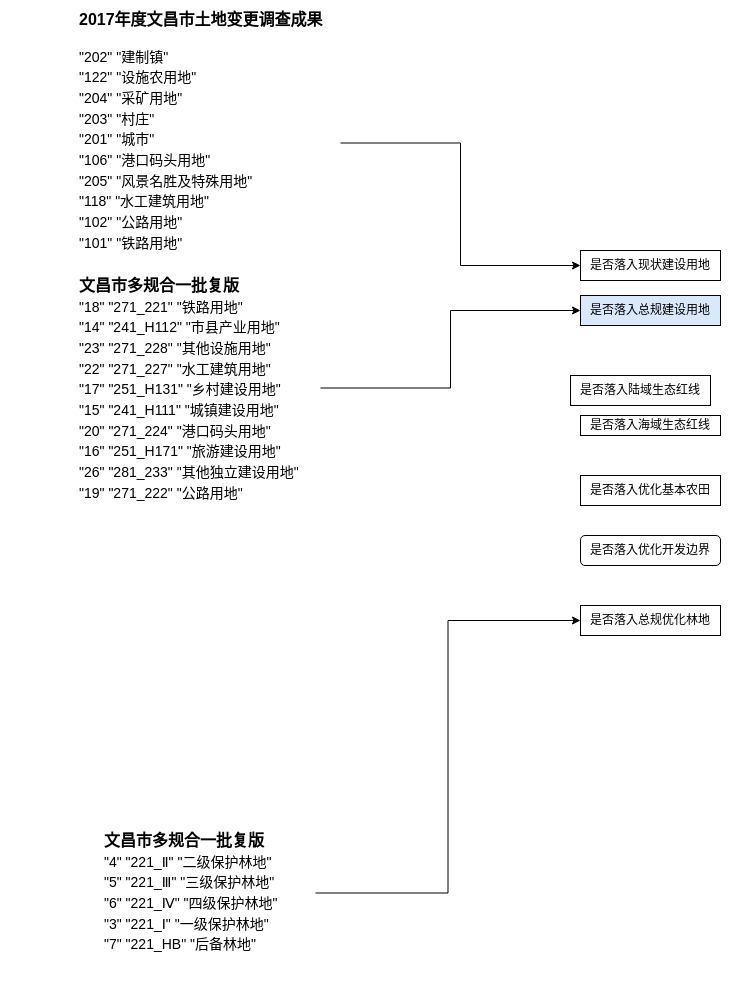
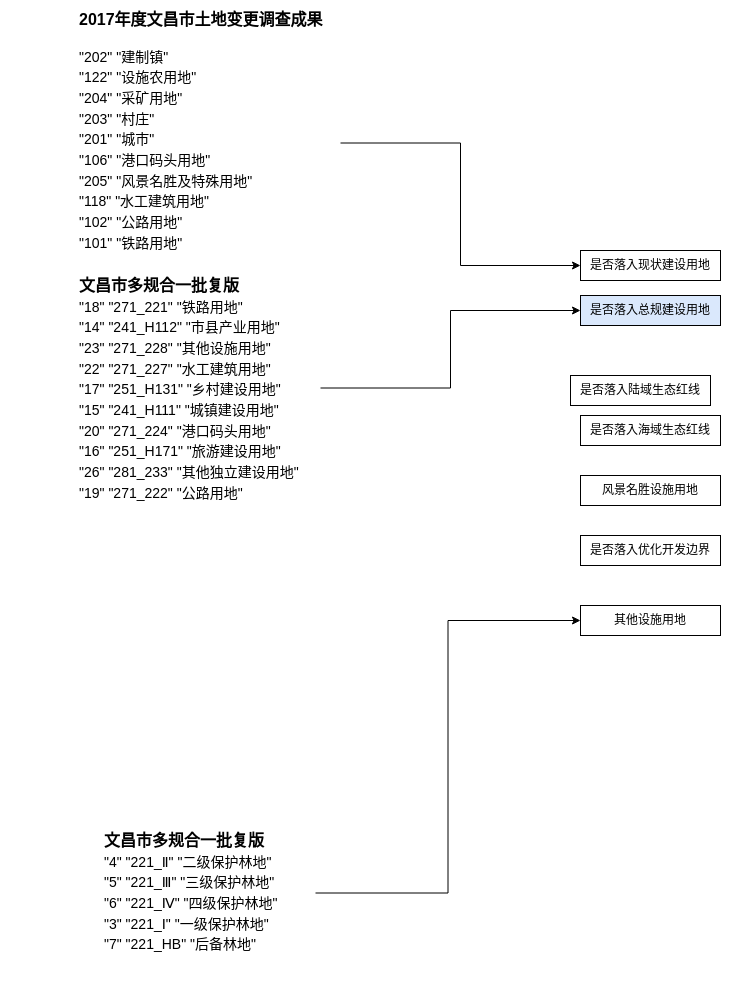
node "是否落入海域生态红线": size 140x20 -> 140x30
node "是否落入优化基本农田": label "是否落入优化基本农田" -> "风景名胜设施用地"
node "是否落入优化开发边界": shape rounded rectangle -> rectangle
node "是否落入总规优化林地": label "是否落入总规优化林地" -> "其他设施用地"
